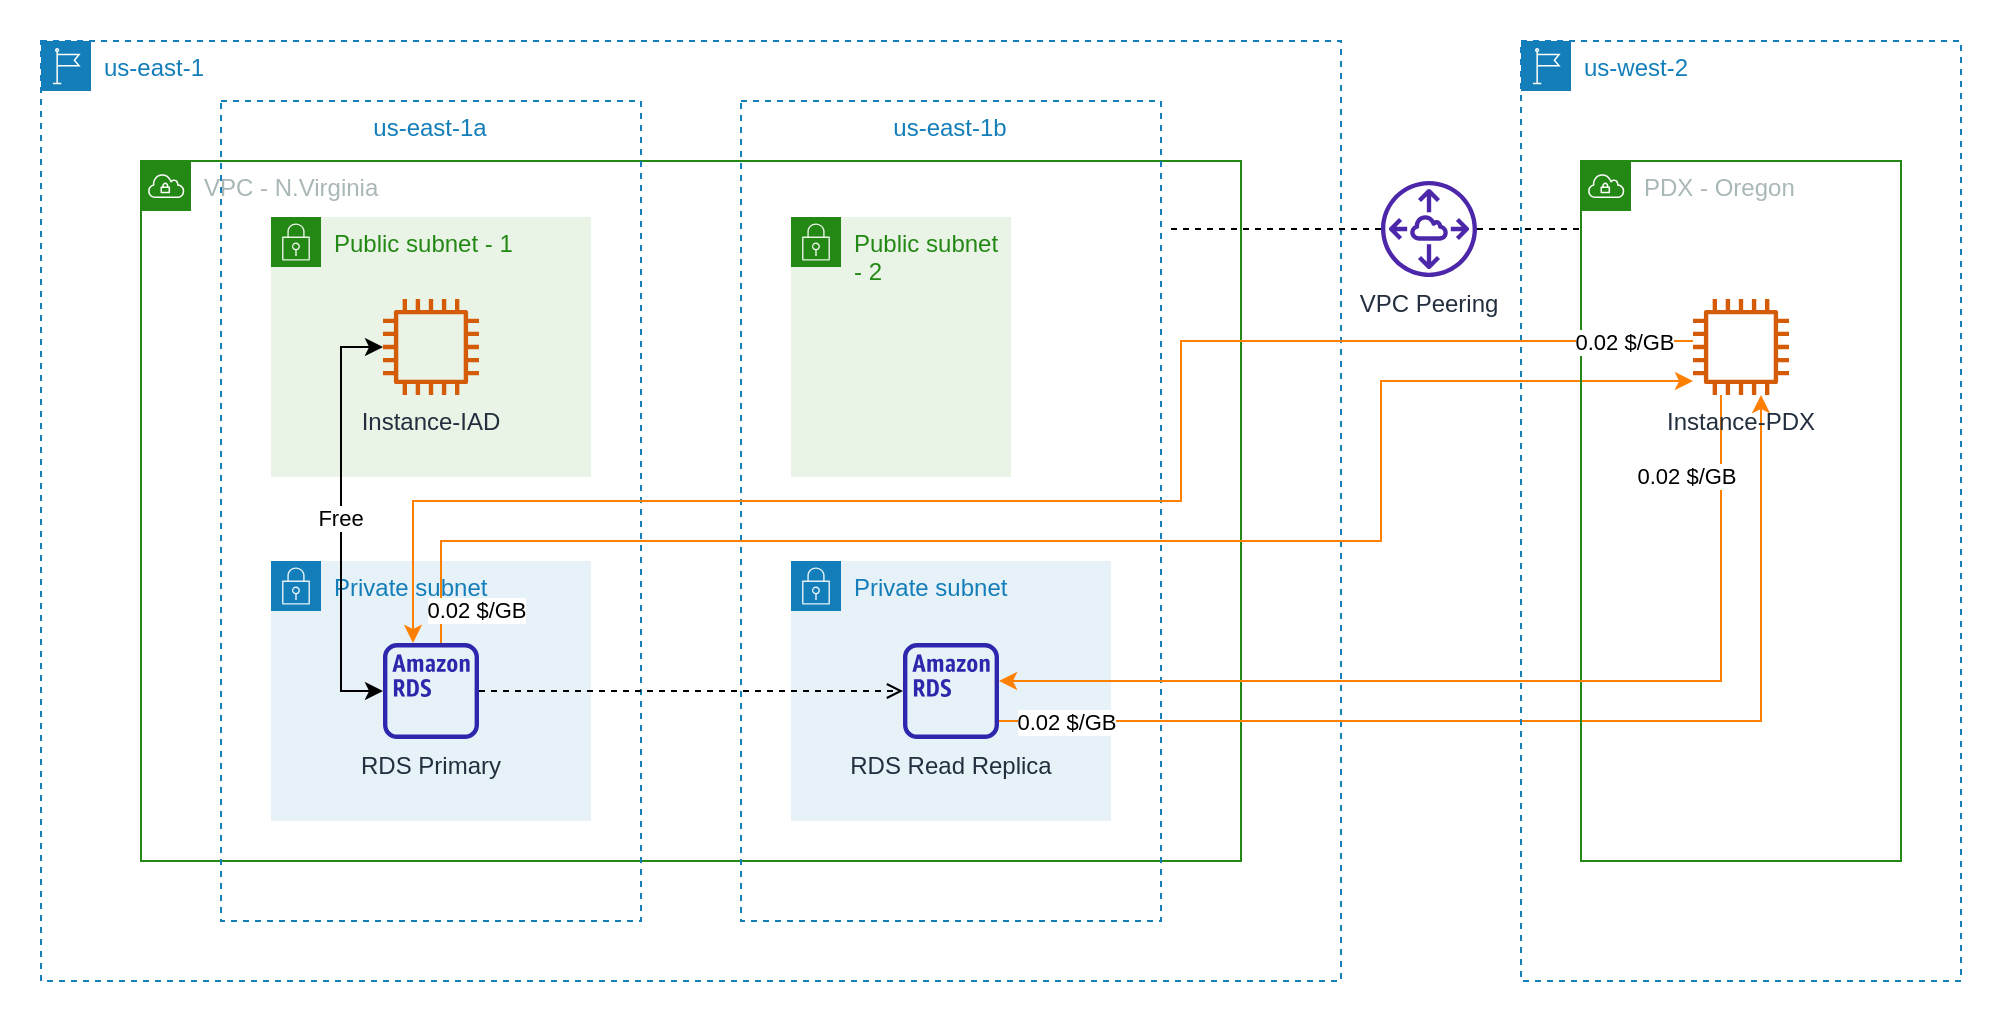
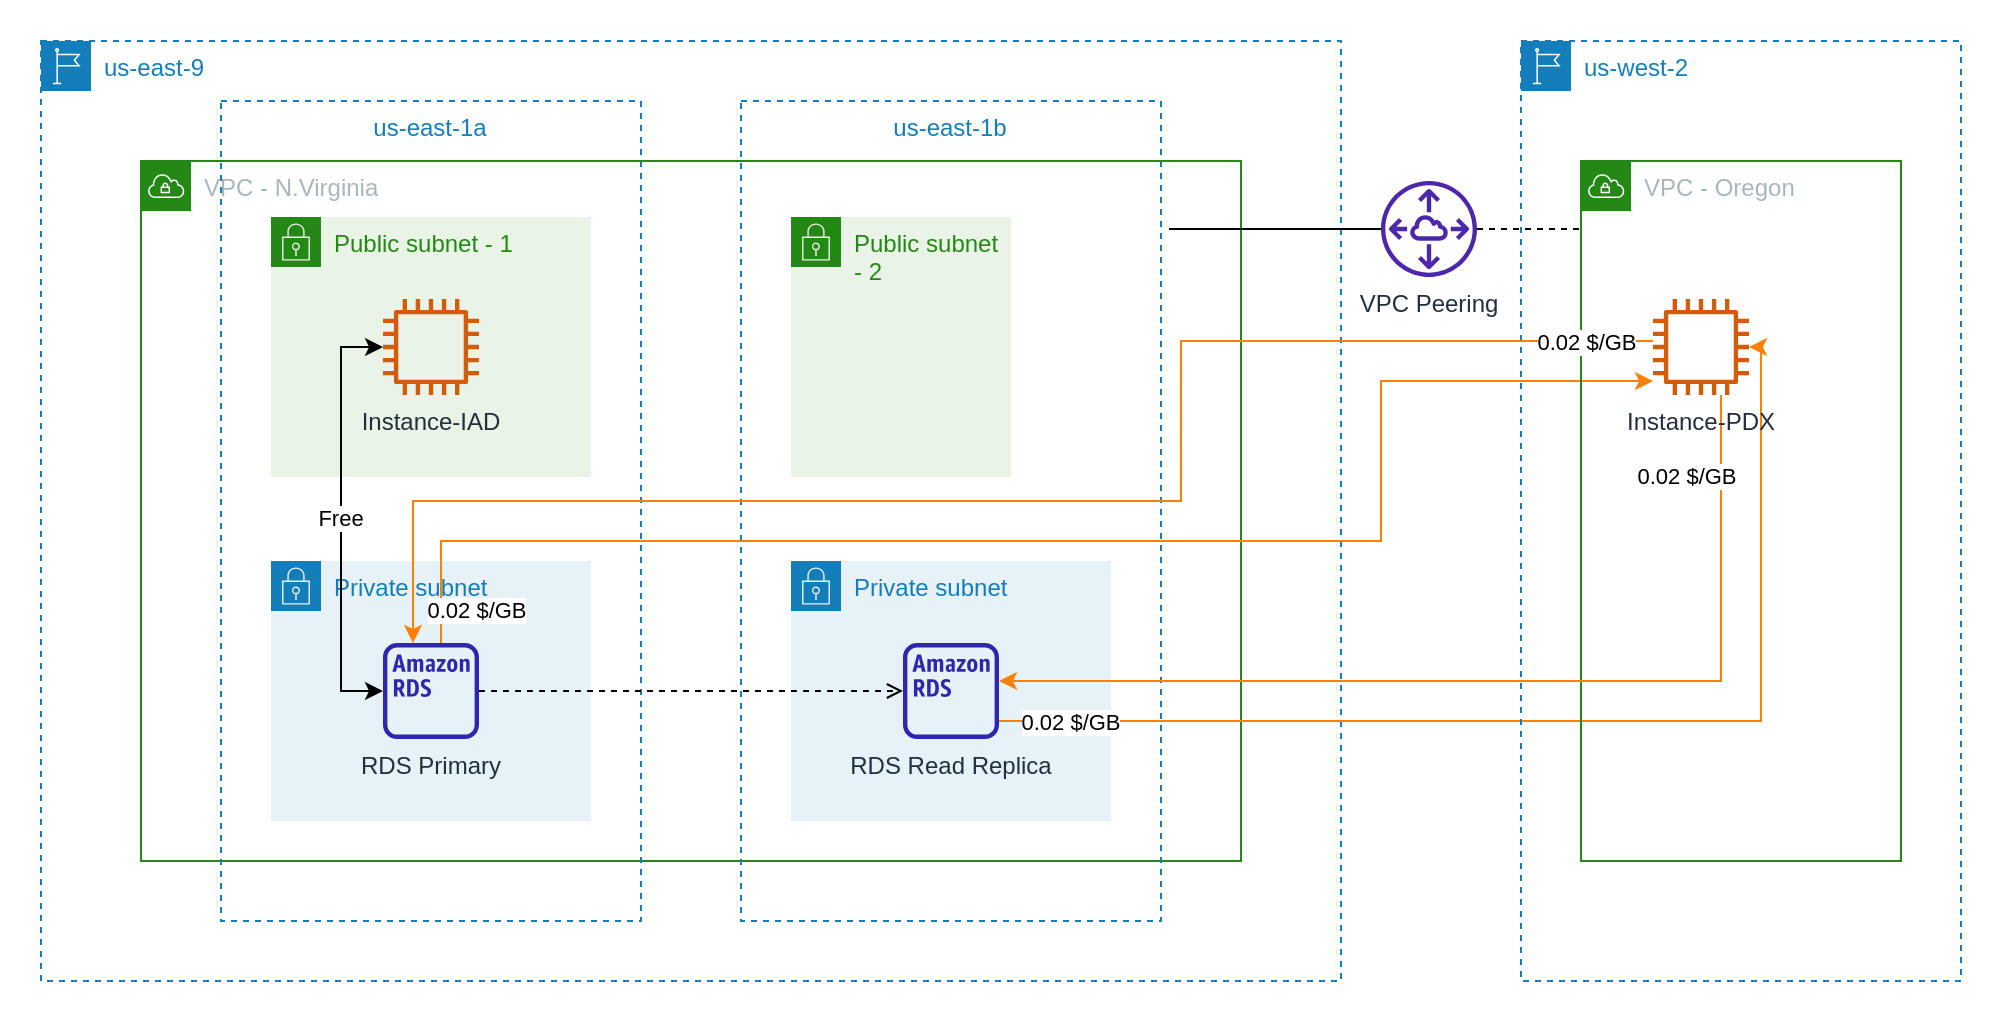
node "us-east-1": label "us-east-1" -> "us-east-9"
node "PDX - Oregon": label "PDX - Oregon" -> "VPC - Oregon"
edge "VPC Peering" -- "us-east-1b": style dashed -> solid
node "Instance-PDX": moved (1741, 347) -> (1701, 347)
